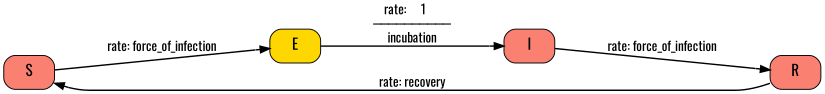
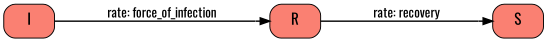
node "E": removed
